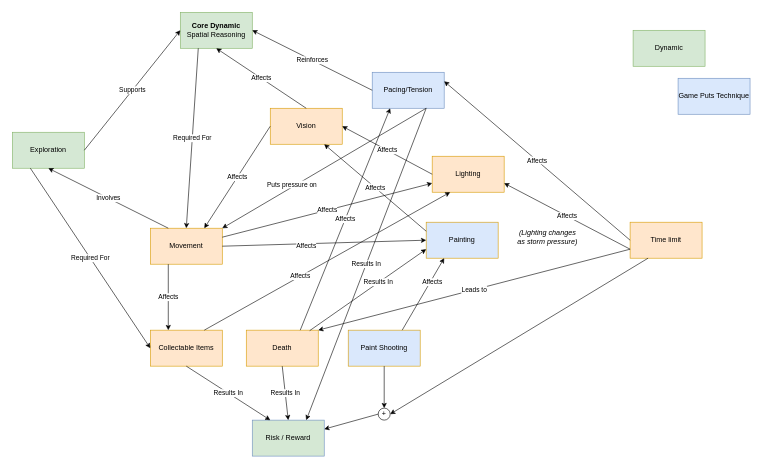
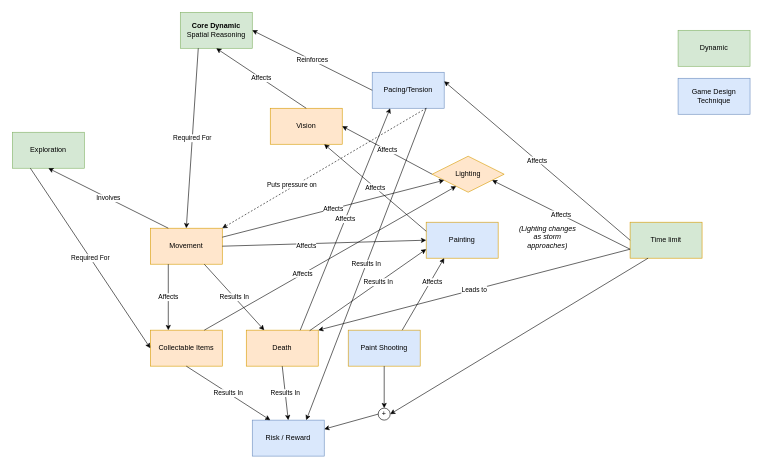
node "Dynamic": moved (669, 48) -> (714, 48)
edge "Exploration" -> "Core Dynamic Spatial Reasoning": removed, label "Supports"
node "Game Puts Technique": label "Game Puts Technique" -> "Game Design Technique"
edge "Pacing/Tension" -> "Movement": style solid -> dashed
node "Lighting": shape rectangle -> diamond
edge "Vision" -> "Movement": removed, label "Affects"
node "(Lighting changes as storm pressure)": label "(Lighting changes as storm pressure)" -> "(Lighting changes as storm approaches)"
node "Time limit": fillcolor #ffe6cc -> #d5e8d4
edge "Movement" -> "Death": added, label "Results In"
node "Risk / Reward": fillcolor #d5e8d4 -> #dae8fc
